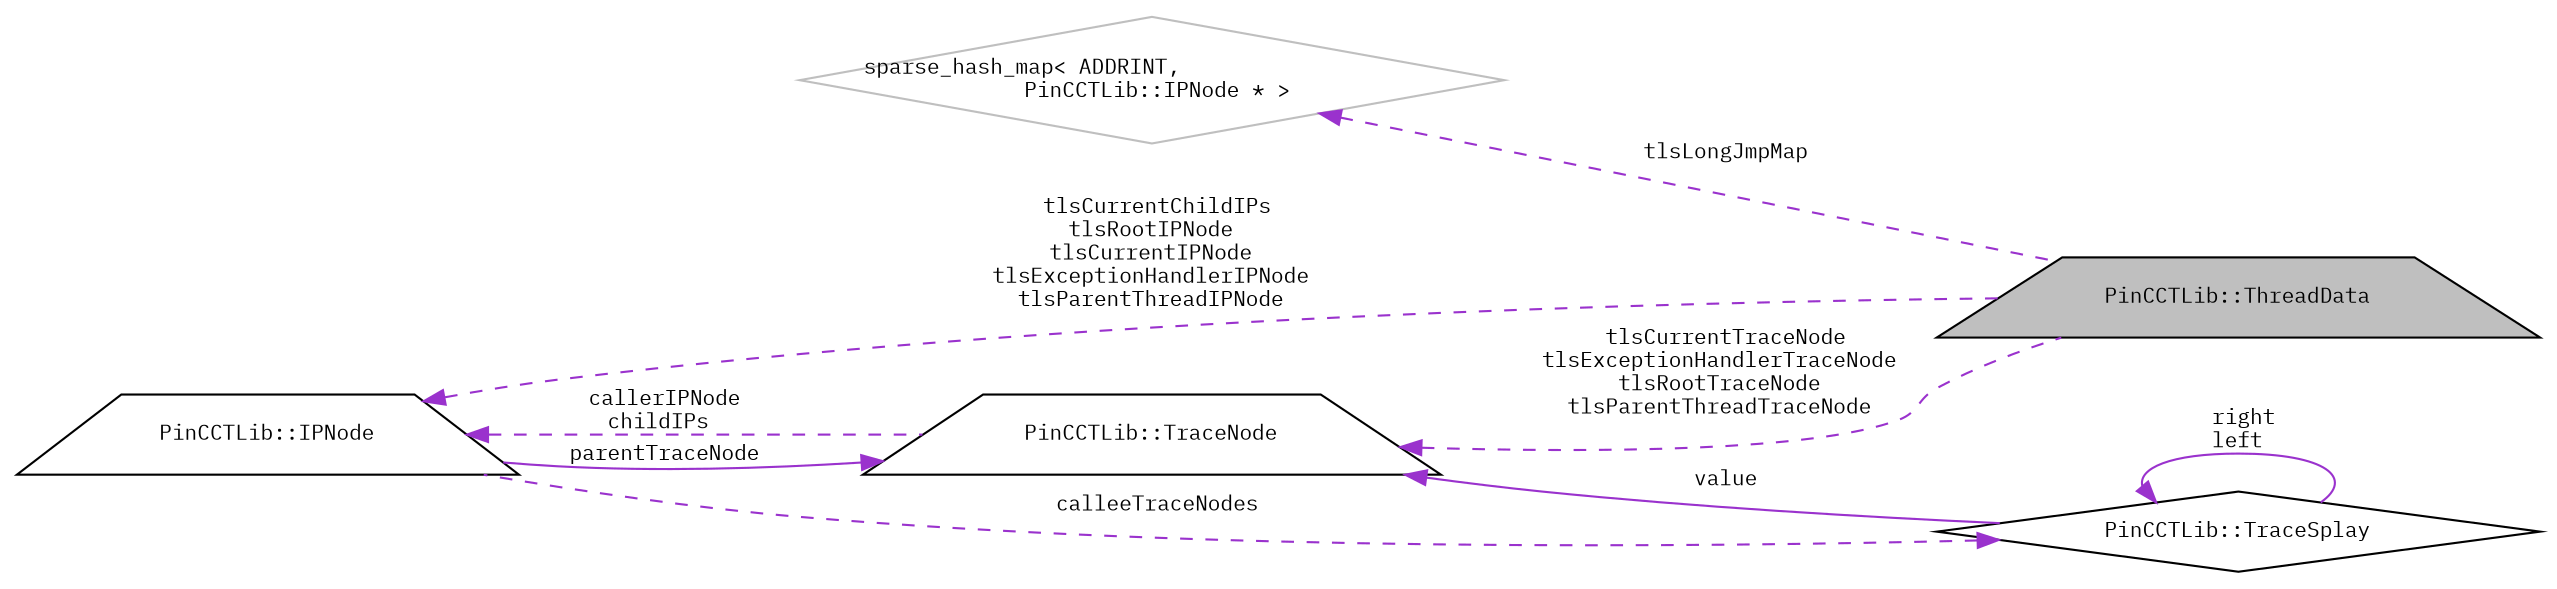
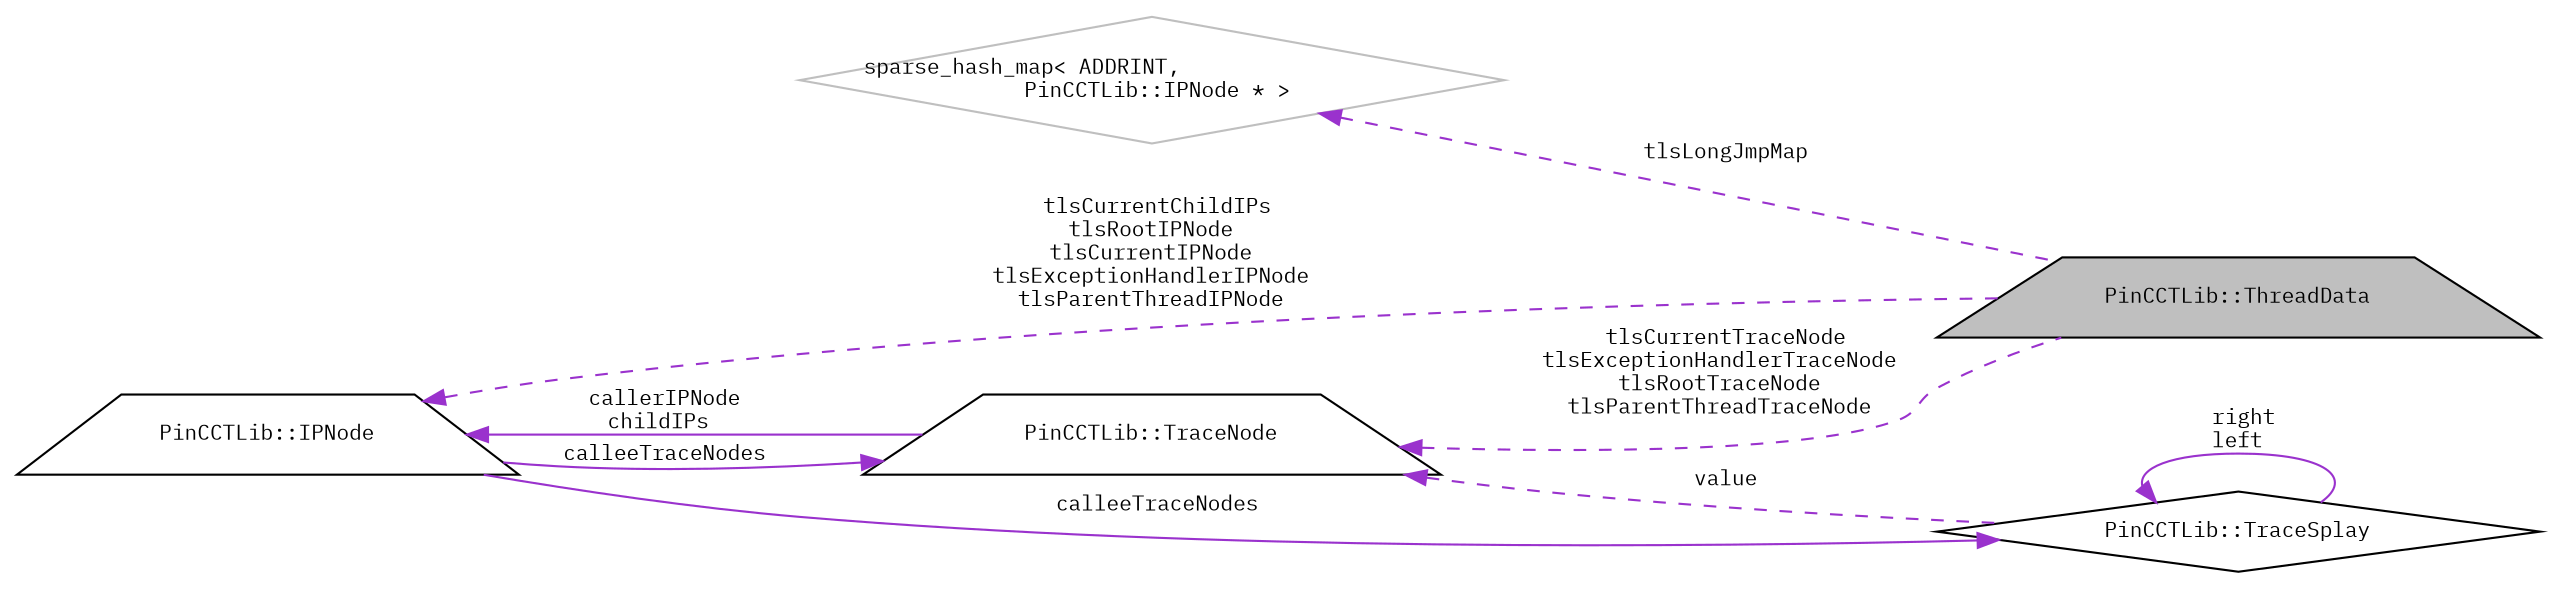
edge "PinCCTLib::TraceNode" -> "PinCCTLib::IPNode": style dashed -> solid
edge "PinCCTLib::IPNode" -> "PinCCTLib::TraceNode": label " parentTraceNode" -> " calleeTraceNodes"
edge "PinCCTLib::TraceSplay" -> "PinCCTLib::TraceNode": style solid -> dashed
edge "PinCCTLib::IPNode" -> "PinCCTLib::TraceSplay": style dashed -> solid
